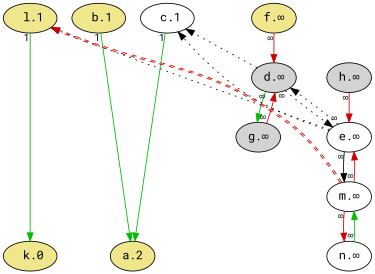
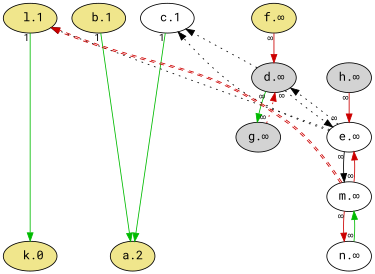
edge "g.∞" -> "d.∞": style solid -> dotted
